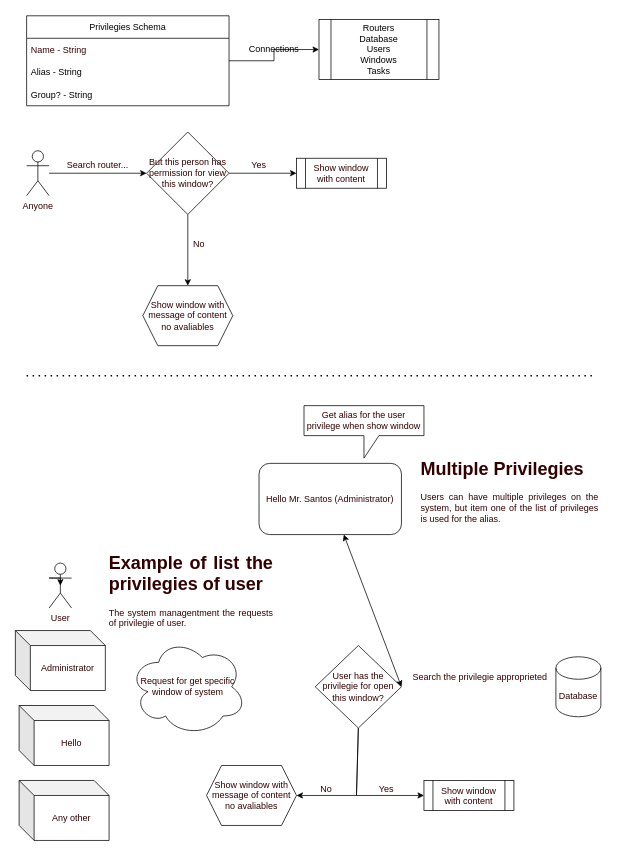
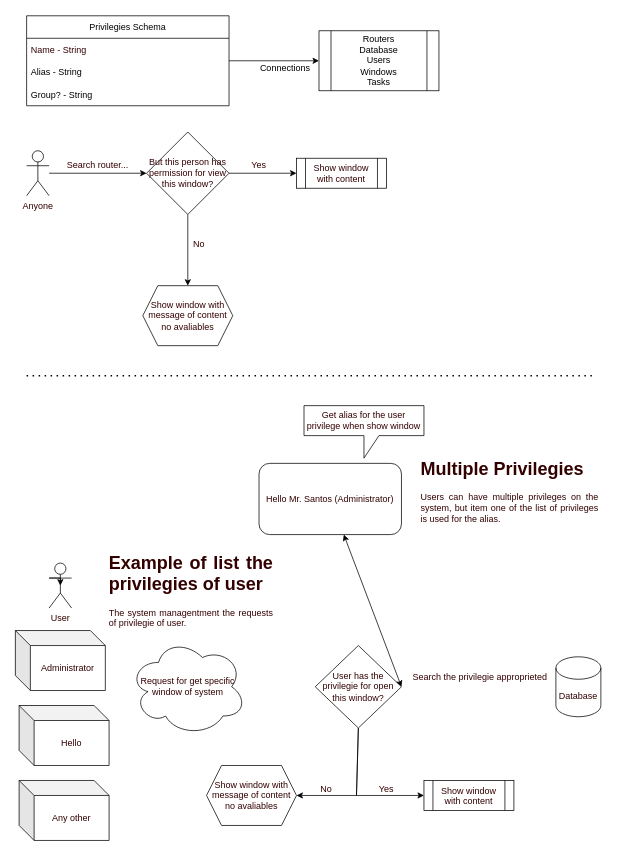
node "Connections": moved (274, 49) -> (285, 68)
node "Routers Database Users Windows Tasks": moved (379, 49) -> (379, 60)
